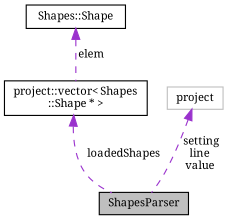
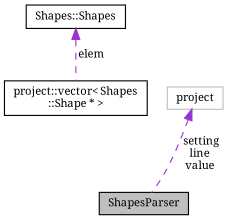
node "Shapes::Shape": label "Shapes::Shape" -> "Shapes::Shapes"
edge "ShapesParser" -> "project::vector< Shapes ::Shape * >": removed, label "loadedShapes"
